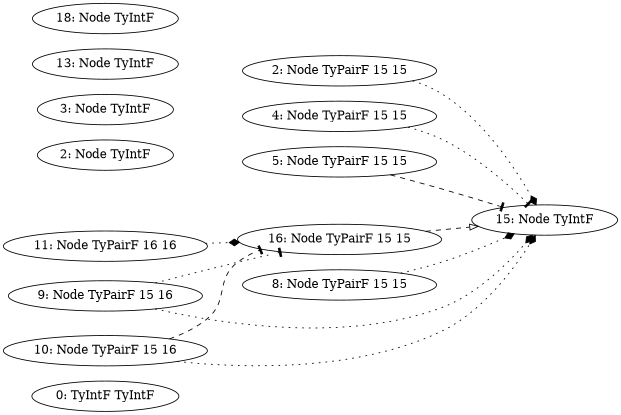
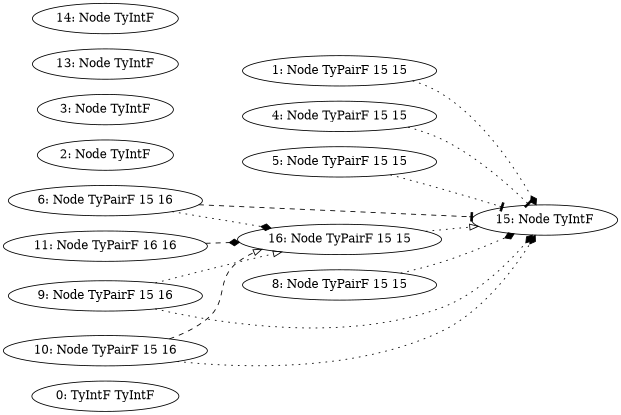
node "18: Node TyIntF": label "18: Node TyIntF" -> "14: Node TyIntF"
node "2: Node TyPairF 15 15": label "2: Node TyPairF 15 15" -> "1: Node TyPairF 15 15"
edge "5: Node TyPairF 15 15" -> "15: Node TyIntF": style dashed -> dotted
node "6: Node TyPairF 15 16": added
edge "16: Node TyPairF 15 15" -> "15: Node TyIntF": style dashed -> dotted
edge "11: Node TyPairF 16 16" -> "16: Node TyPairF 15 15": style dotted -> dashed
edge "9: Node TyPairF 15 16" -> "16: Node TyPairF 15 15": arrowhead tee -> onormal
edge "10: Node TyPairF 15 16" -> "16: Node TyPairF 15 15": arrowhead tee -> onormal
